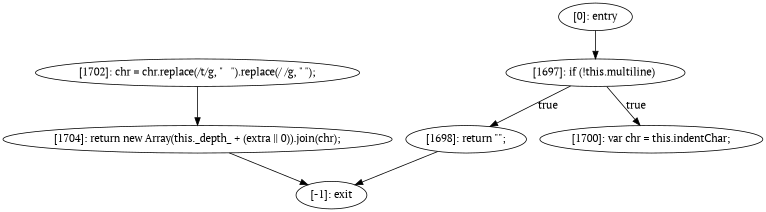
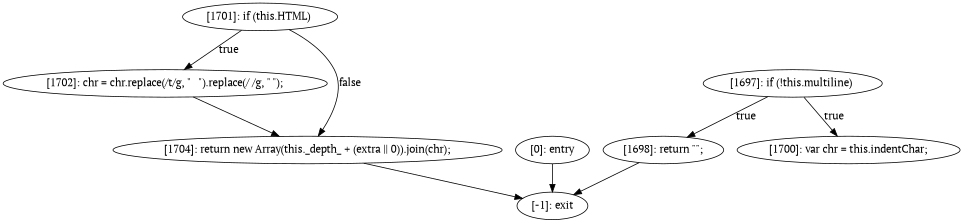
node "[1701]: if (this.HTML)": added
edge "[0]: entry" -> "[1697]: if (!this.multiline)": now "[0]: entry" -> "[-1]: exit"
